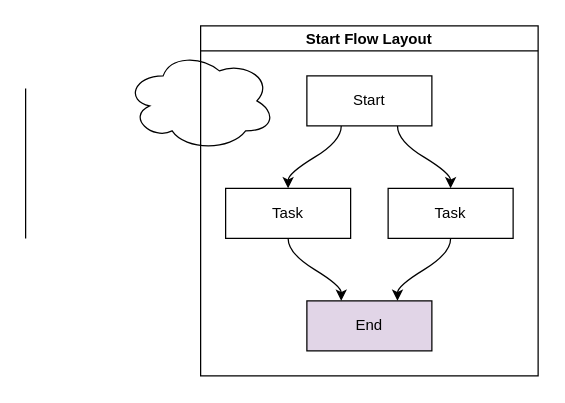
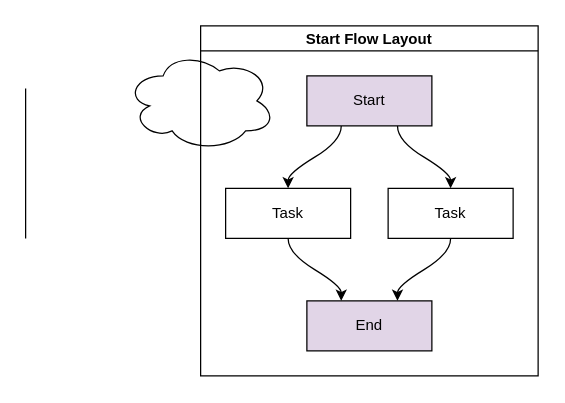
node "Start": fillcolor #ffffff -> #e1d5e7
